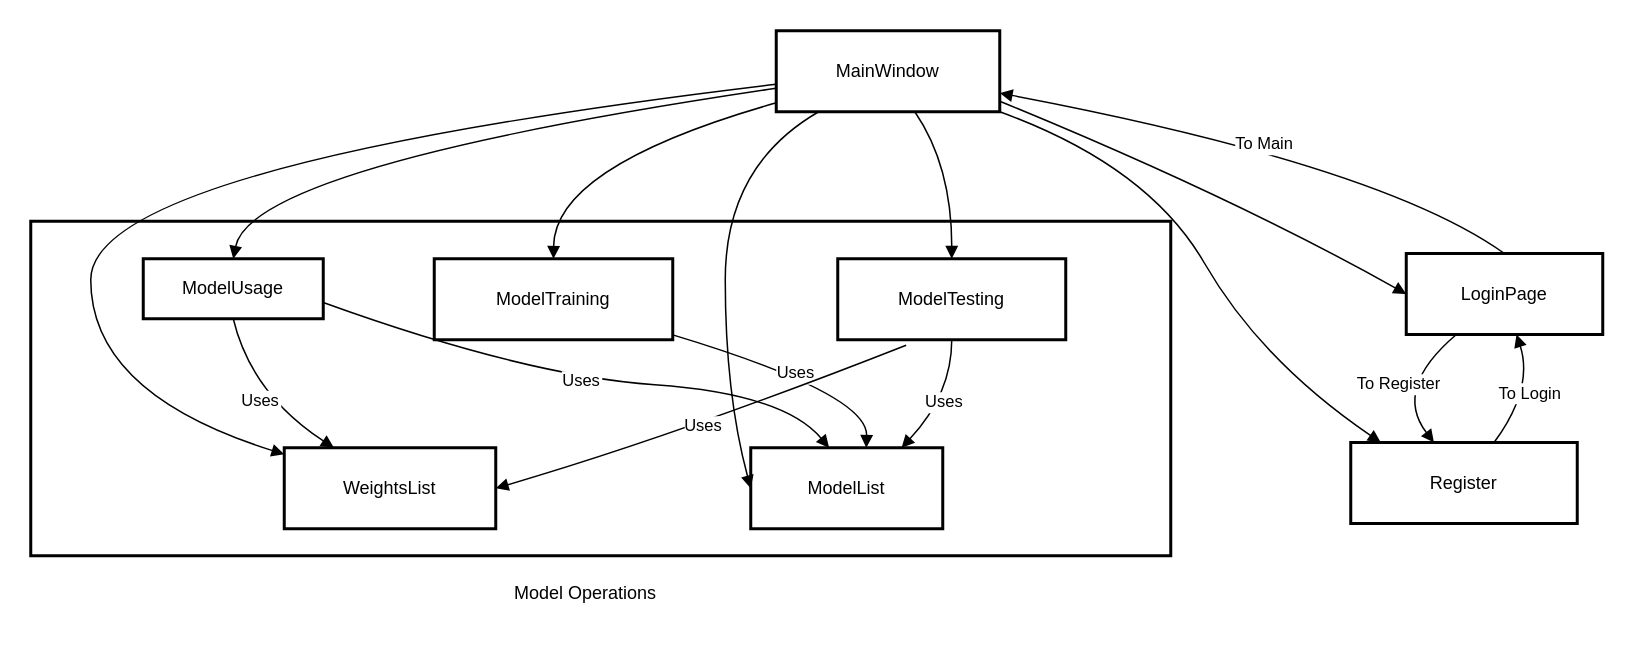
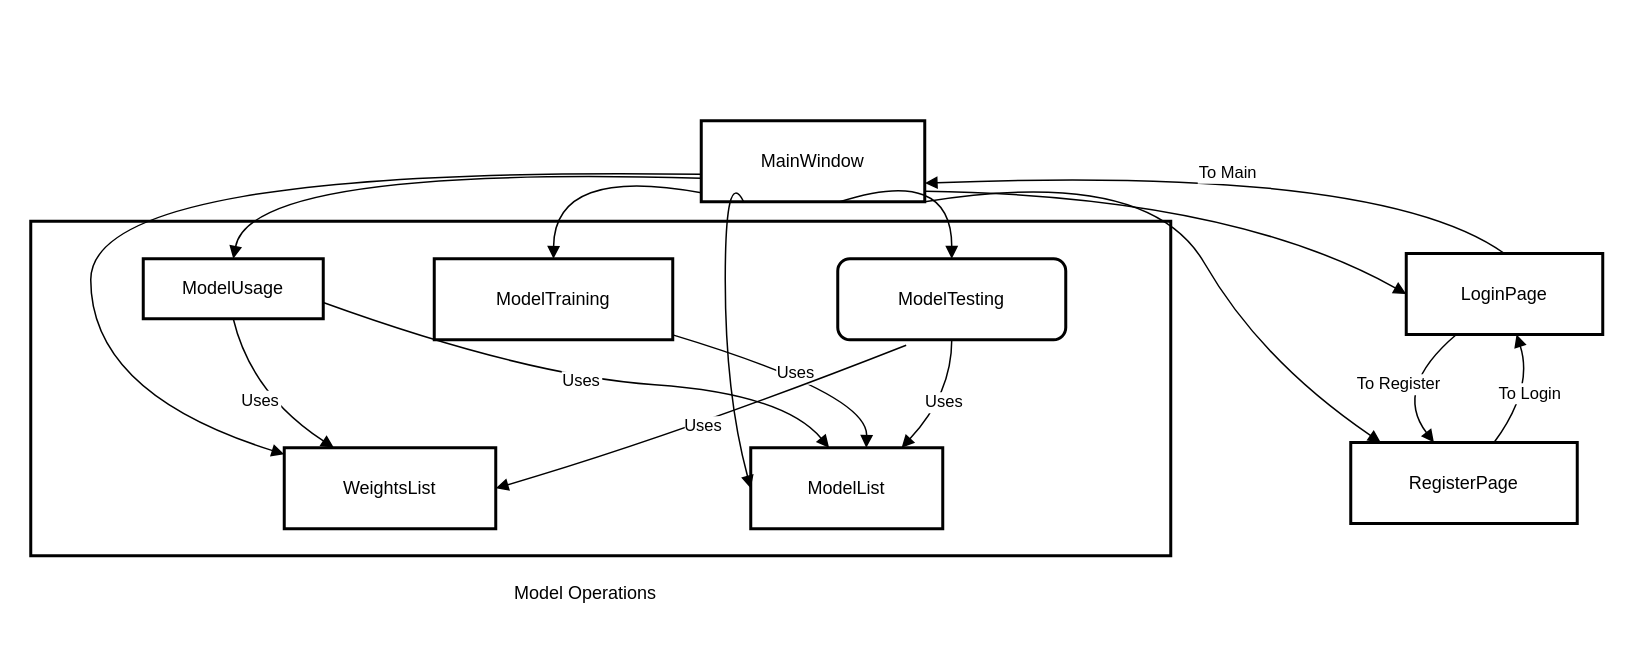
node "MainWindow": moved (888, 71) -> (813, 161)
node "ModelTesting": shape rectangle -> rounded rectangle
node "Register": label "Register" -> "RegisterPage"
